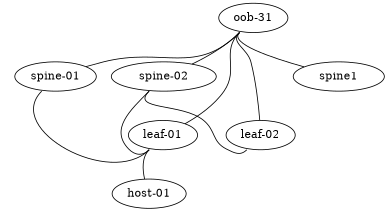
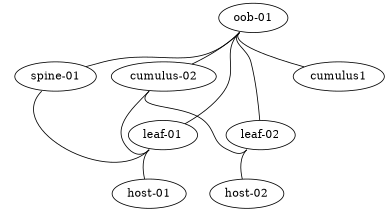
node "oob-31": label "oob-31" -> "oob-01"
node "spine-02": label "spine-02" -> "cumulus-02"
node "spine1": label "spine1" -> "cumulus1"
node "host-02": added
